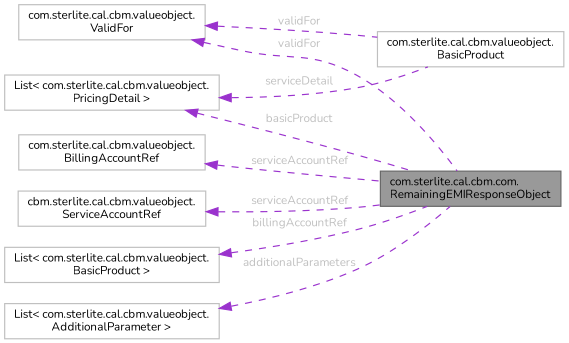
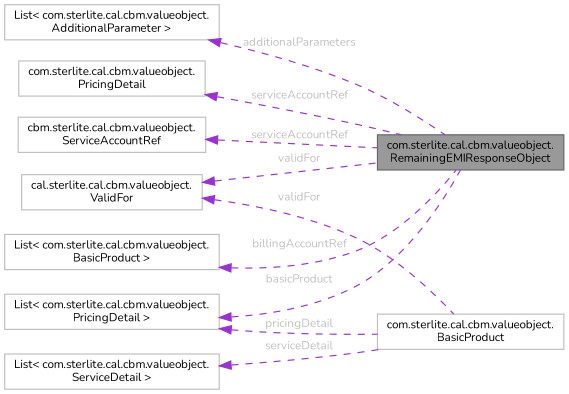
node "com.sterlite.cal.cbm.valueobject. ValidFor": label "com.sterlite.cal.cbm.valueobject. ValidFor" -> "cal.sterlite.cal.cbm.valueobject. ValidFor"
edge "com.sterlite.cal.cbm.valueobject. BasicProduct" -> "List< com.sterlite.cal.cbm.valueobject. PricingDetail >": label " serviceDetail" -> " pricingDetail"
node "com.sterlite.cal.cbm.valueobject. BillingAccountRef": label "com.sterlite.cal.cbm.valueobject. BillingAccountRef" -> "com.sterlite.cal.cbm.valueobject. PricingDetail"
node "com.sterlite.cal.cbm.com. RemainingEMIResponseObject": label "com.sterlite.cal.cbm.com. RemainingEMIResponseObject" -> "com.sterlite.cal.cbm.valueobject. RemainingEMIResponseObject"
node "List< com.sterlite.cal.cbm.valueobject. ServiceDetail >": added
